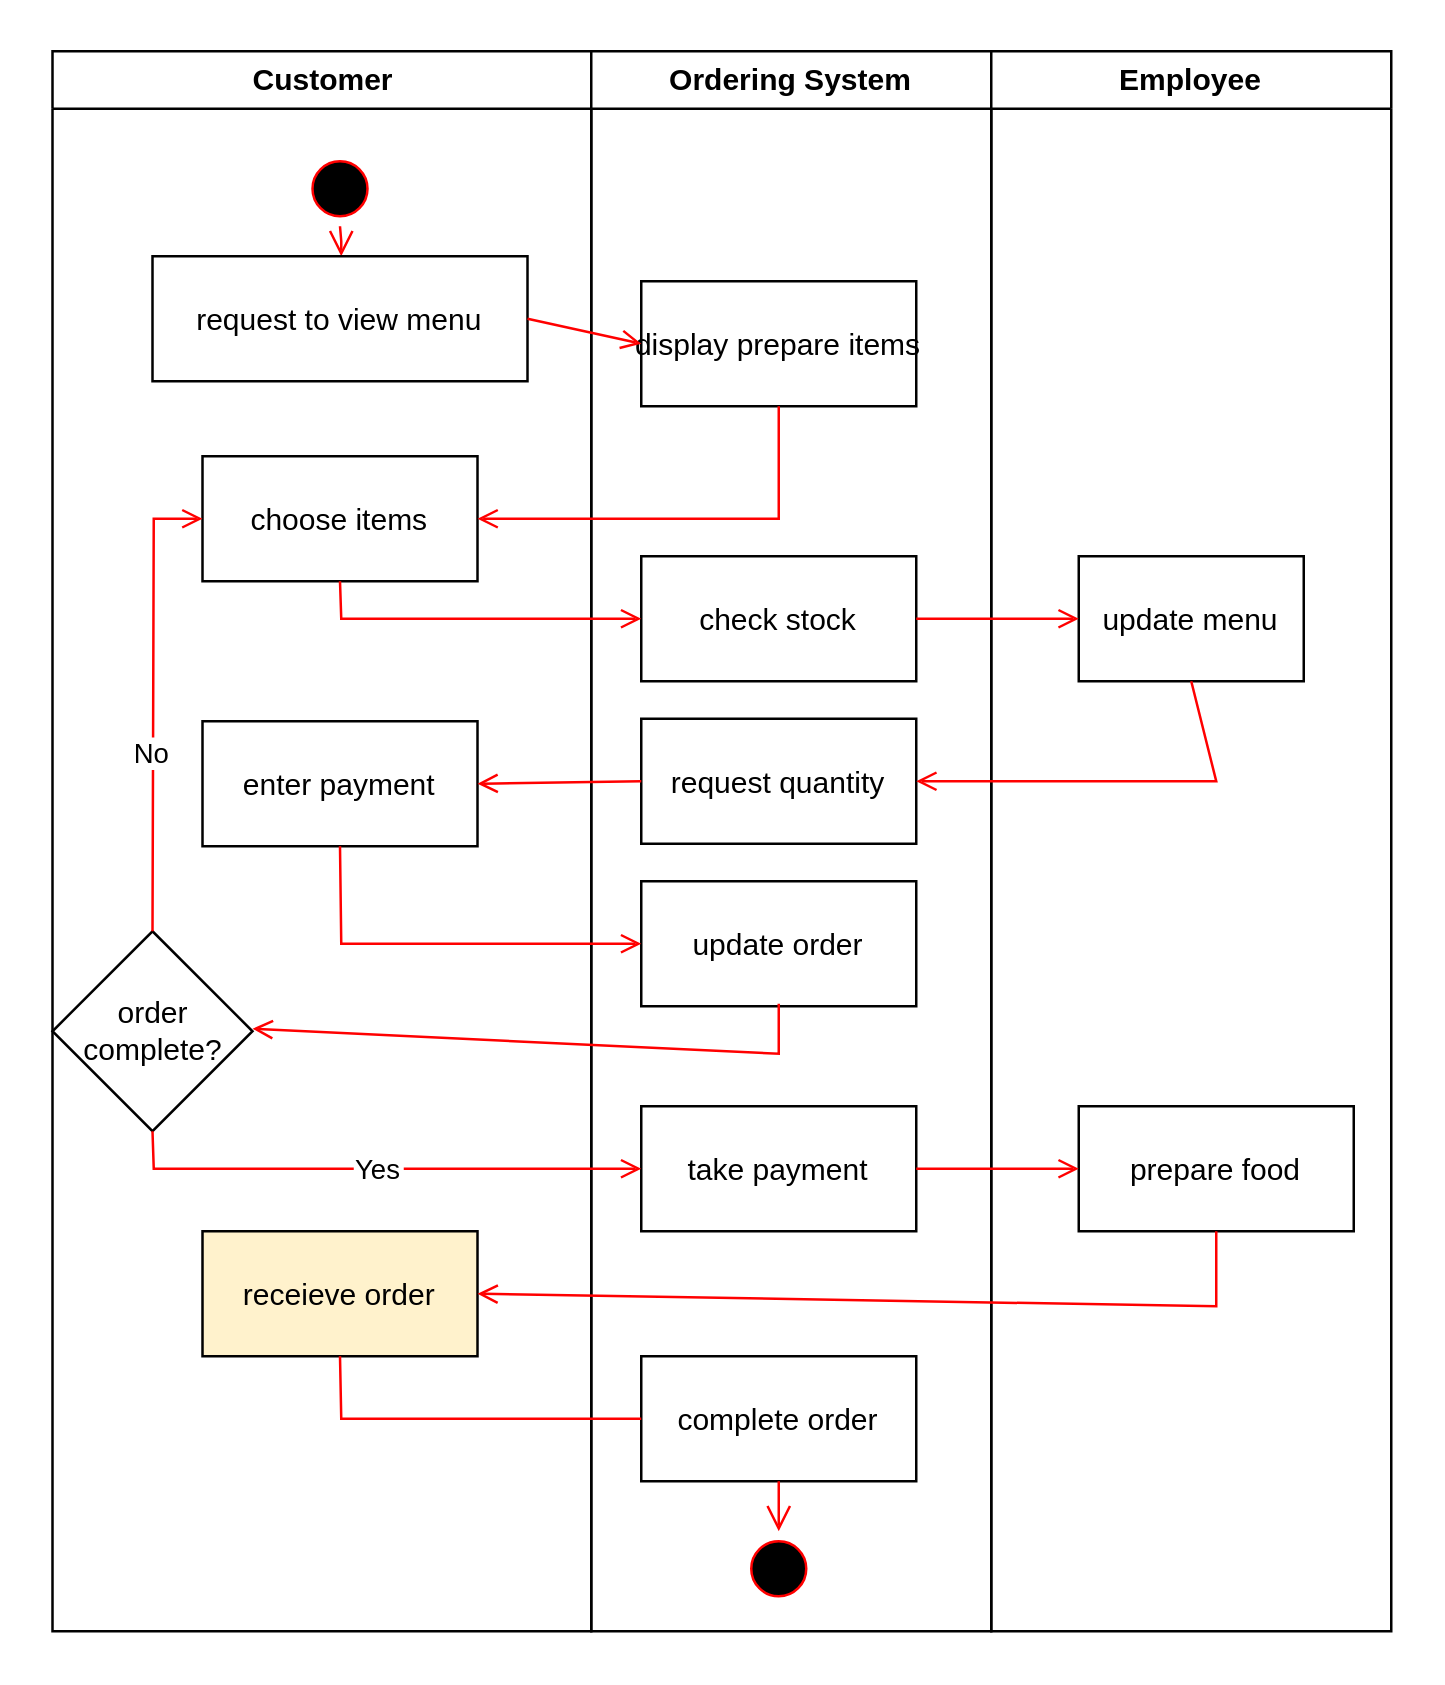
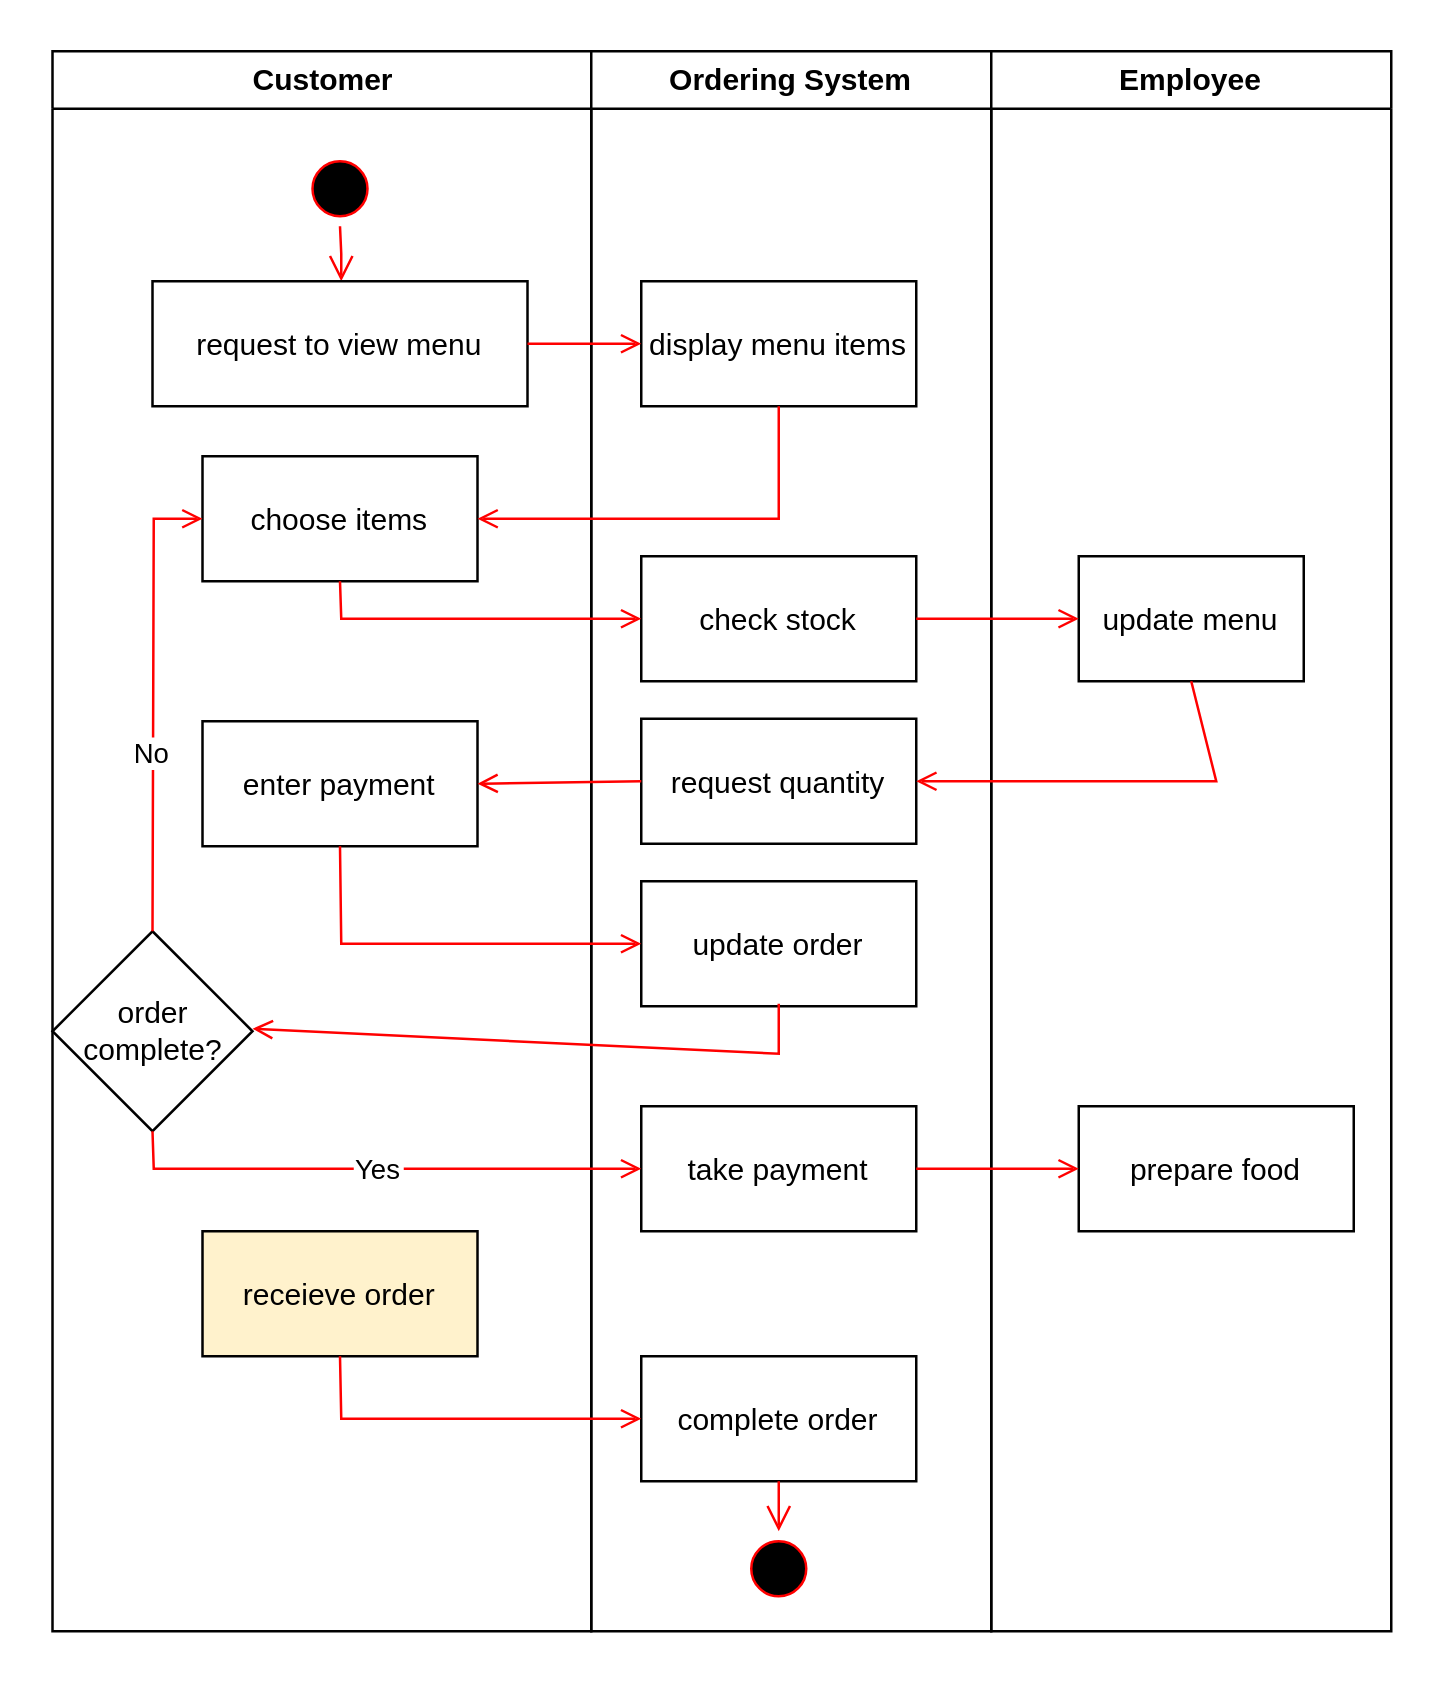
node "request to view menu": moved (340, 319) -> (340, 344)
node "display prepare items": label "display prepare items" -> "display menu items"
edge "prepare food" -> "receieve order": removed
edge "receieve order" -- "complete order": arrowhead none -> open
